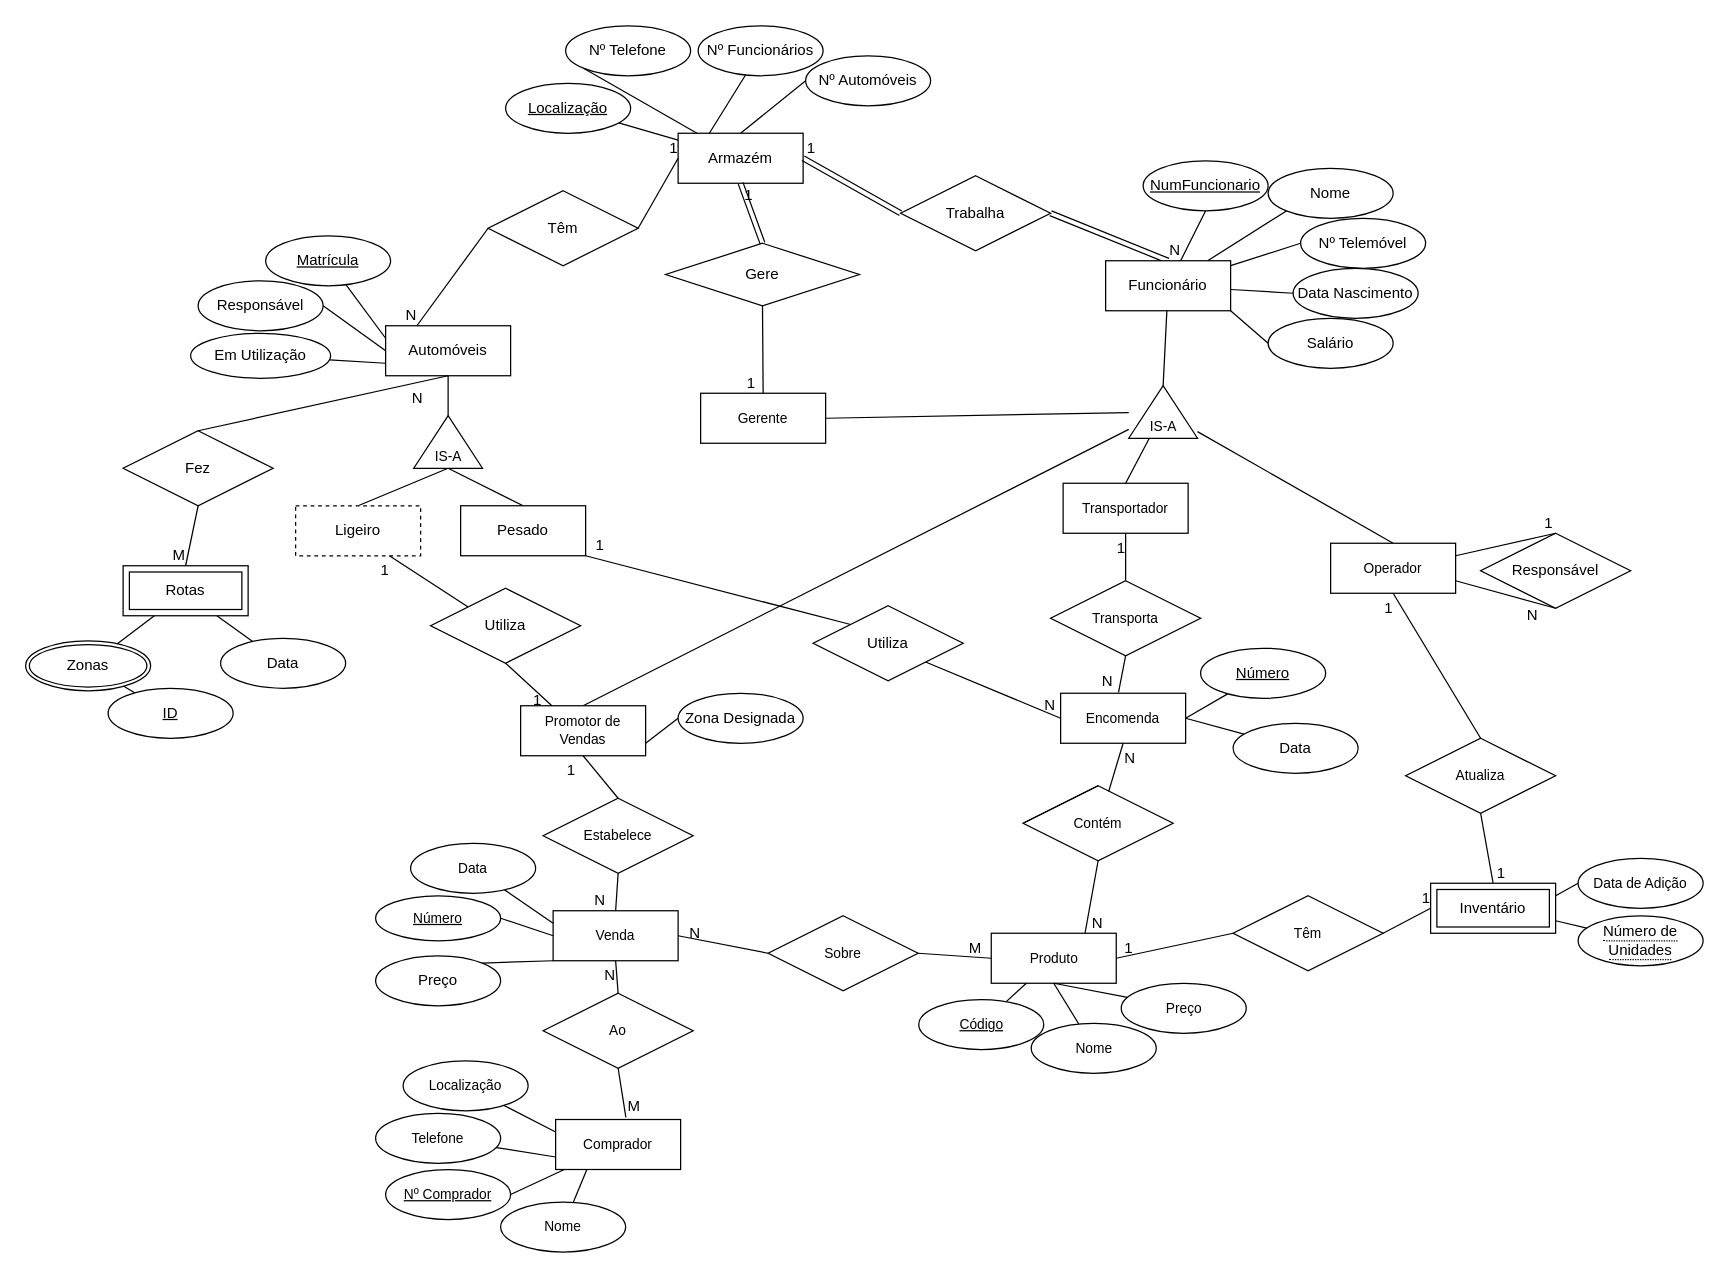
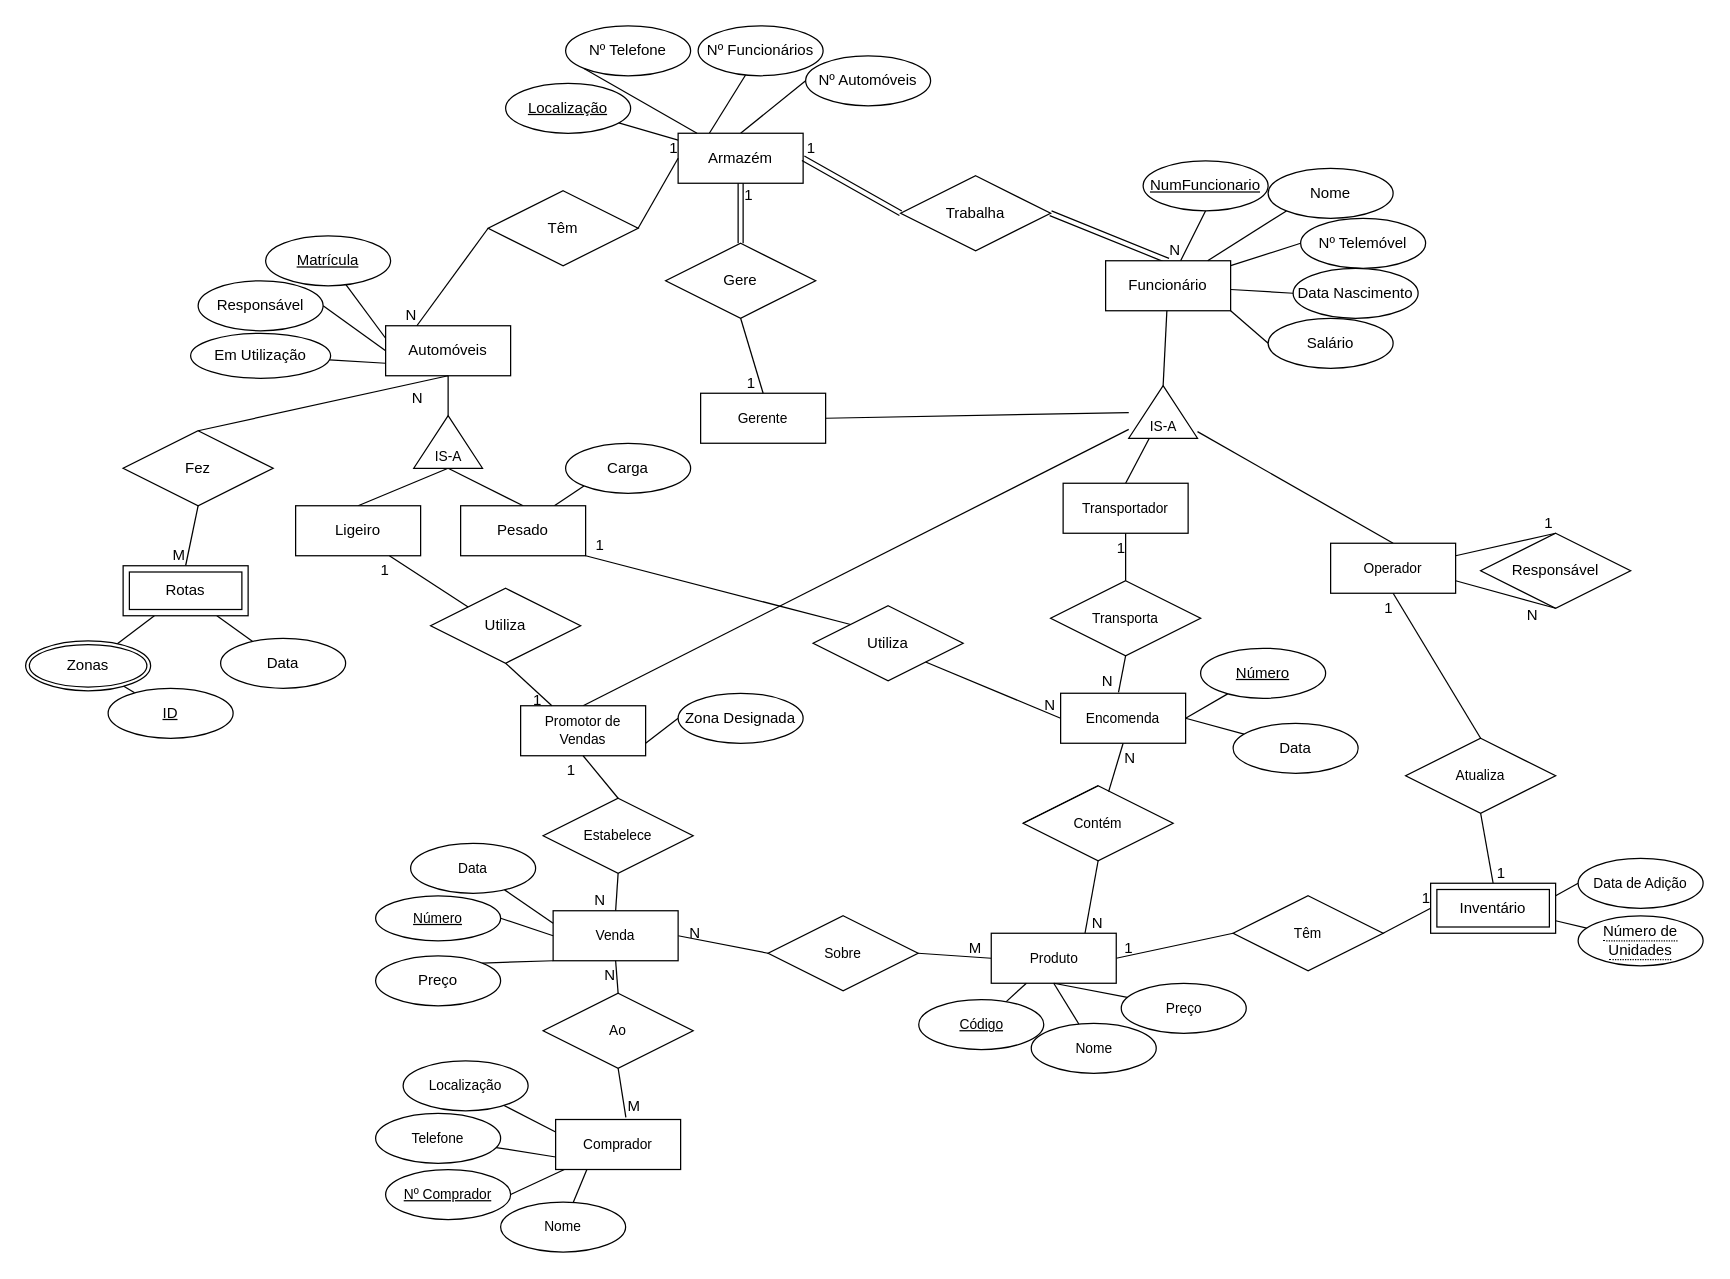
node "Gere": size 194x63 -> 150x75
node "Carga": added
edge "Carga" -- "Pesado": added
node "Ligeiro": style dashed -> solid
